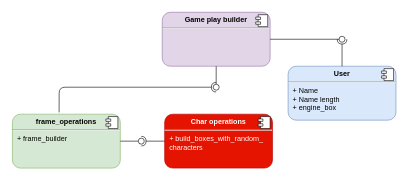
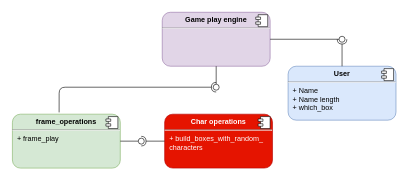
node "Game play builder": label "Game play builder" -> "Game play engine"
node "User + Name + Name length + engine_box": label "User + Name + Name length + engine_box" -> "User + Name + Name length + which_box"
node "frame_operations + frame_builder": label "frame_operations + frame_builder" -> "frame_operations + frame_play"
